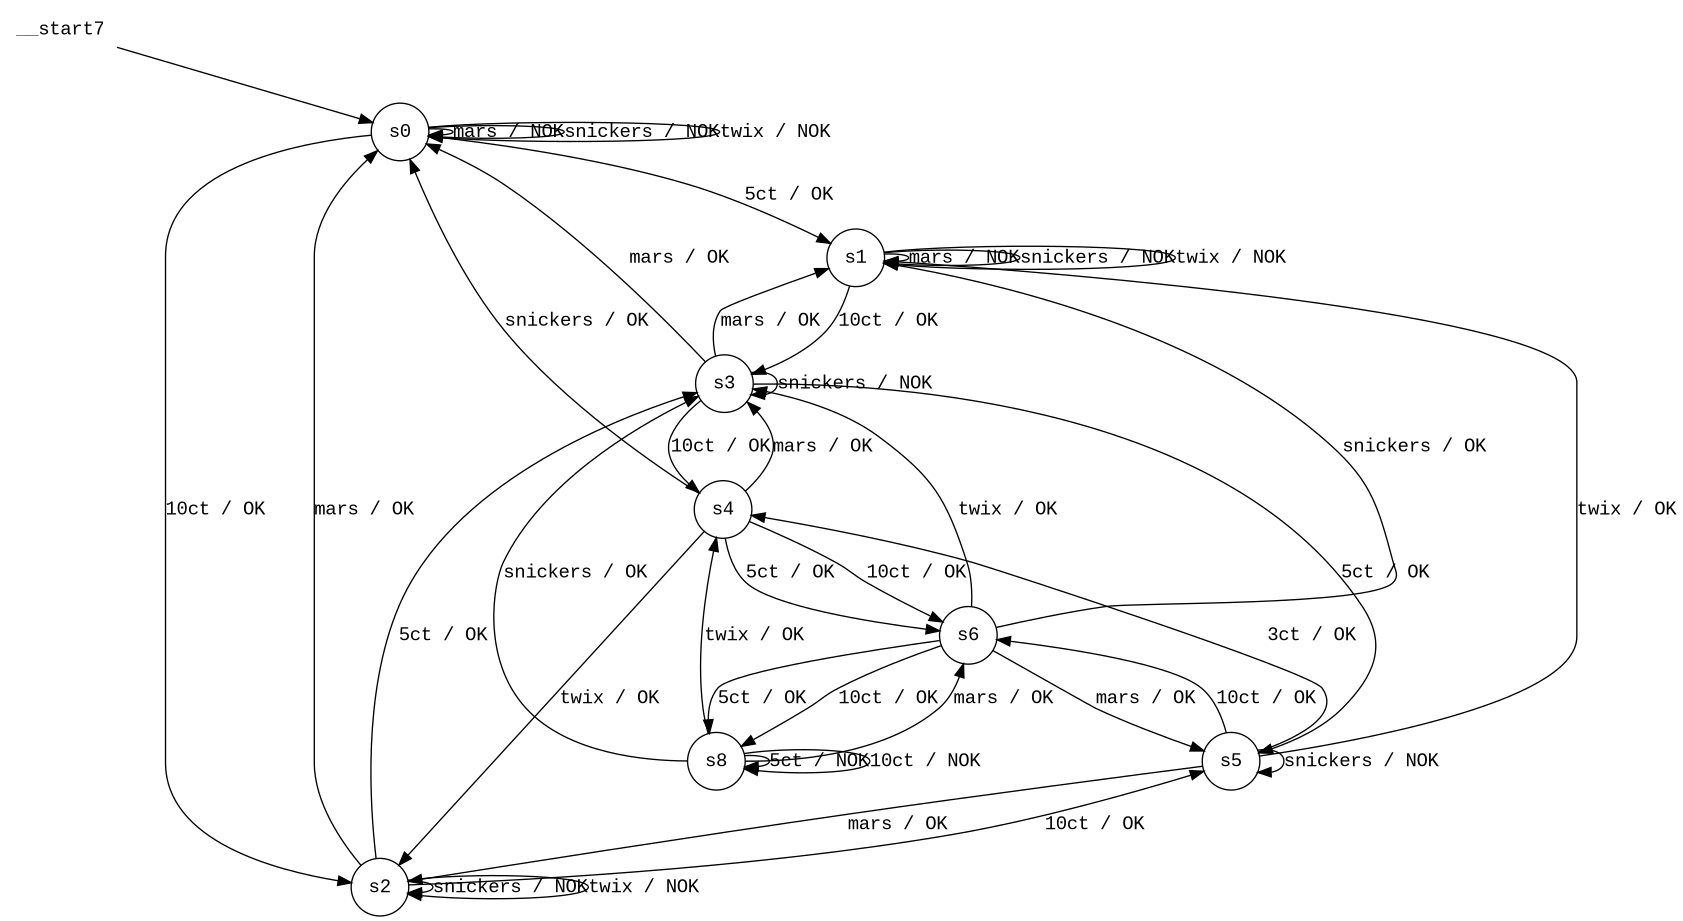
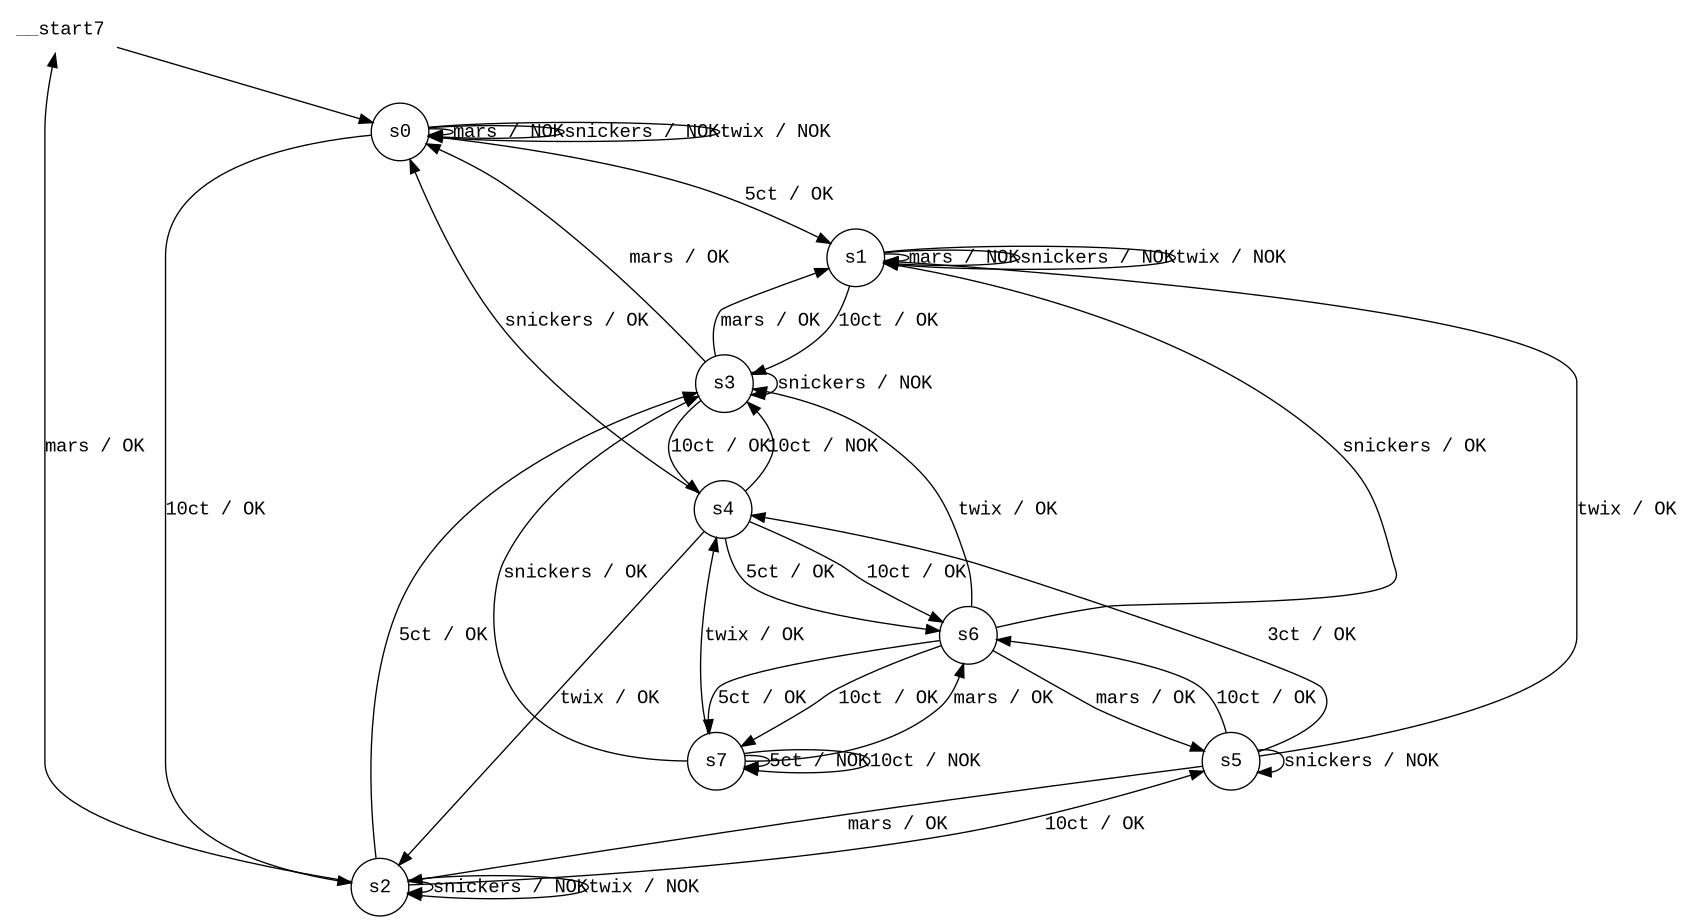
edge "s4" -> "s3": label "mars / OK" -> "10ct / NOK"
edge "s3" -> "s5": removed, label "5ct / OK"
edge "s2" -> "s0": now "s2" -> "__start7"
node "s8": label "s8" -> "s7"
